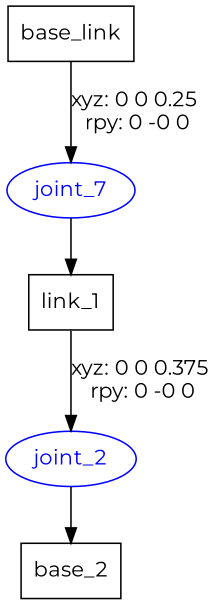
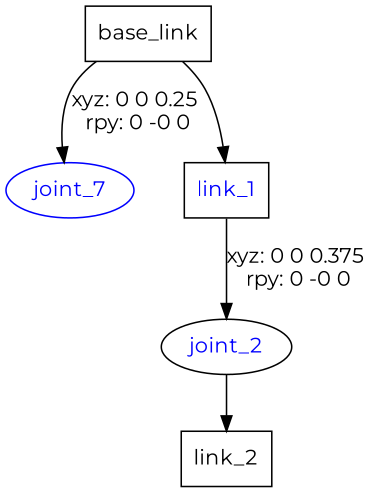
edge "joint_7" -> "link_1": now "base_link" -> "link_1"
node "link_1": fontcolor black -> blue
node "joint_2": color blue -> black
node "base_2": label "base_2" -> "link_2"
